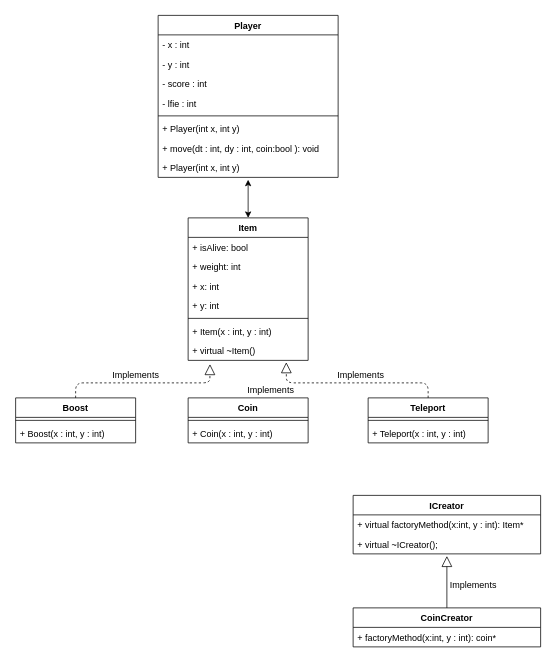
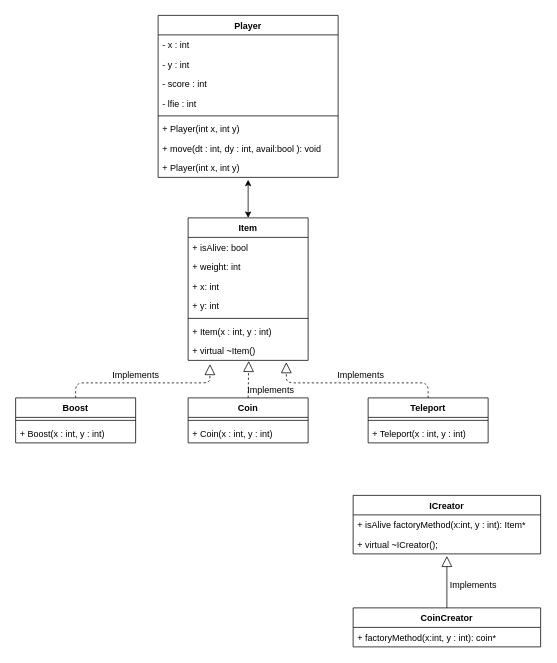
node "+ move(dt : int, dy : int, coin:bool ): void": label "+ move(dt : int, dy : int, coin:bool ): void" -> "+ move(dt : int, dy : int, avail:bool ): void"
edge "Coin" -> "+ virtual ~Item()": added
node "+ virtual factoryMethod(x:int, y : int): Item*": label "+ virtual factoryMethod(x:int, y : int): Item*" -> "+ isAlive factoryMethod(x:int, y : int): Item*"
